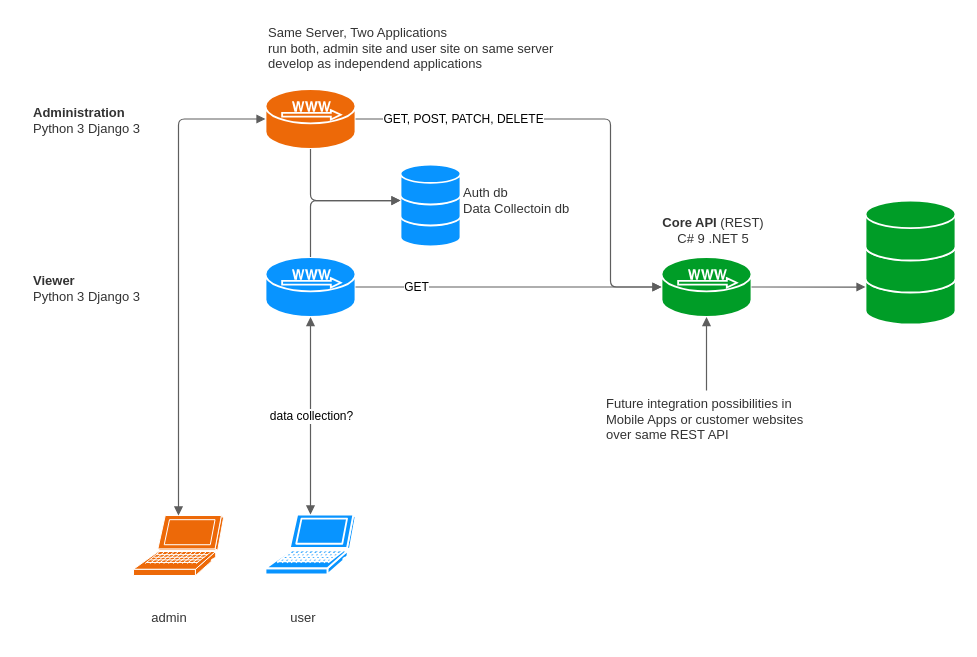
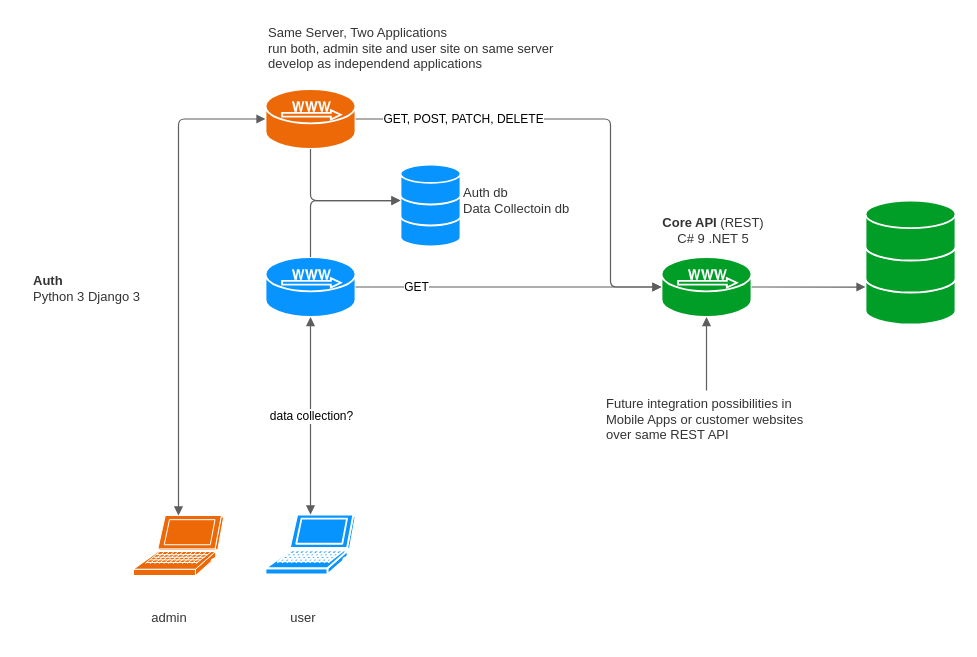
node "Administration Python 3 Django 3": removed
node "Viewer Python 3 Django 3": label "Viewer Python 3 Django 3" -> "Auth Python 3 Django 3"
